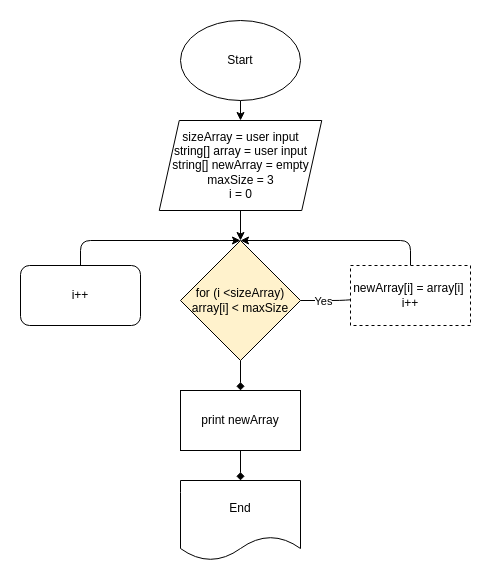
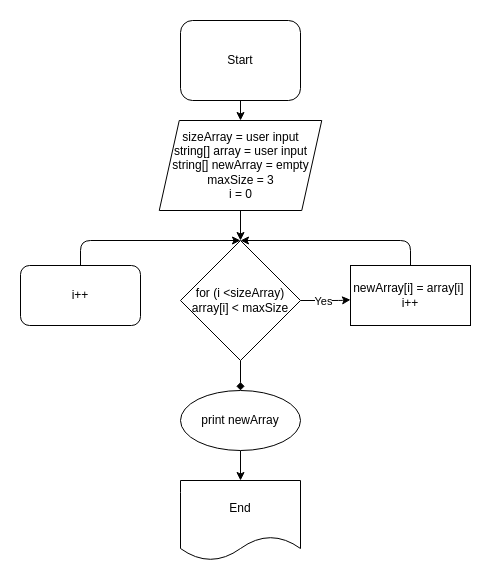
node "Start": shape ellipse -> rounded rectangle
node "newArray[i] = array[i] i++": style dashed -> solid
edge "newArray[i] = array[i] i++" -- "for (i <sizeArray) array[i] < maxSize": arrowhead none -> classic
node "for (i <sizeArray) array[i] < maxSize": fillcolor #fff2cc -> #ffffff
node "print newArray": shape rectangle -> ellipse
edge "print newArray" -> "End": arrowhead diamond -> classic
